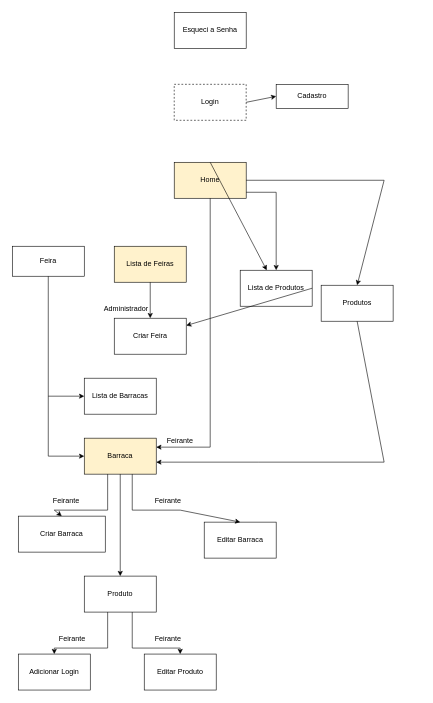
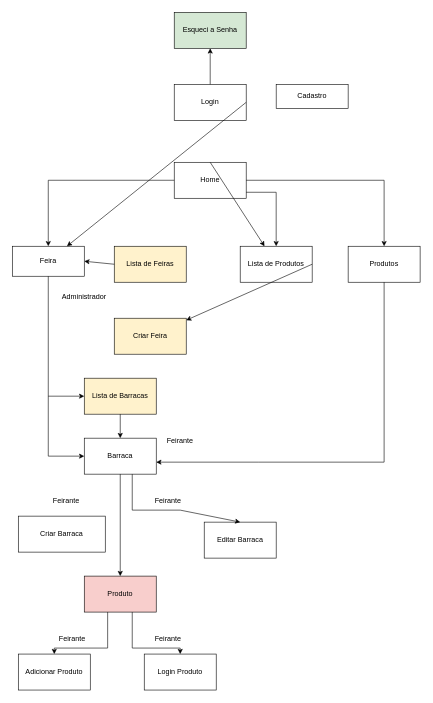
node "Esqueci a Senha": fillcolor #ffffff -> #d5e8d4
edge "Login" -> "Esqueci a Senha": added
edge "Login" -> "Cadastro": now "Login" -> "Feira"
node "Login": style dashed -> solid
edge "Home" -> "Feira": added
node "Home": fillcolor #fff2cc -> #ffffff
edge "Lista de Feiras" -> "Feira": added
node "Lista de Produtos": moved (276, 288) -> (276, 264)
node "Produtos": moved (357, 303) -> (384, 264)
node "Administrador": moved (126, 309) -> (84, 297)
edge "Home" -> "Barraca": removed
edge "Lista de Feiras" -> "Criar Feira": removed
node "Criar Feira": fillcolor #ffffff -> #fff2cc
node "Lista de Barracas": fillcolor #ffffff -> #fff2cc
edge "Lista de Barracas" -> "Barraca": added
node "Barraca": fillcolor #fff2cc -> #ffffff
edge "Barraca" -> "Criar Barraca": removed
node "Produto": fillcolor #ffffff -> #f8cecc
node "Adicionar Login": label "Adicionar Login" -> "Adicionar Produto"
node "Editar Produto": label "Editar Produto" -> "Login Produto"
